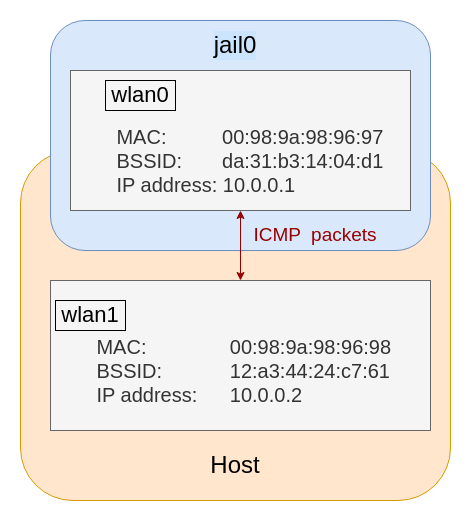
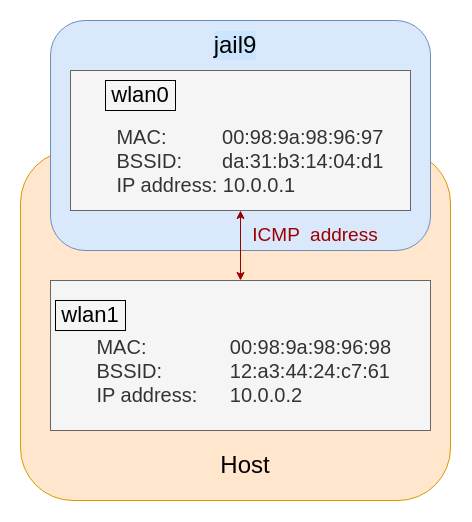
node "jail0": label "jail0" -> "jail9"
node "ICMP packets": label "ICMP packets" -> "ICMP address"
node "Host": moved (236, 466) -> (246, 466)
